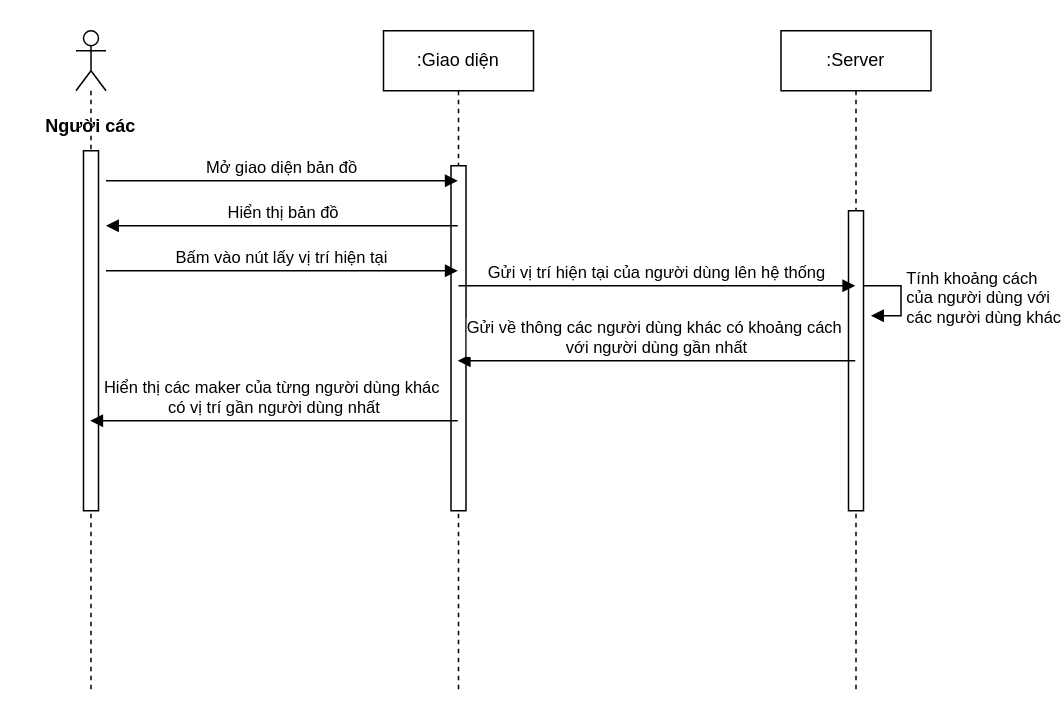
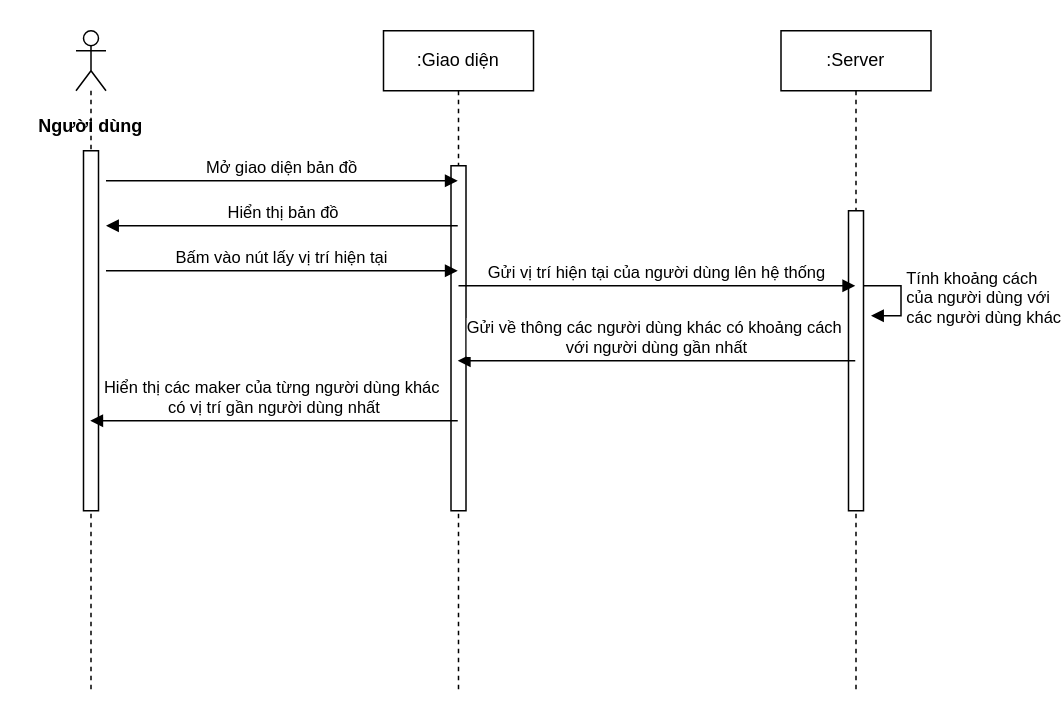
node "Người các": label "Người các" -> "Người dùng"
